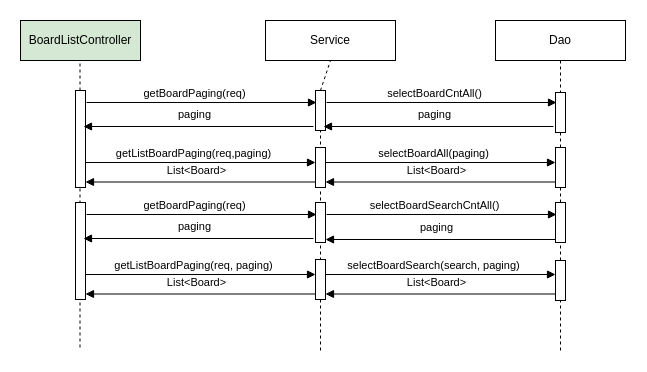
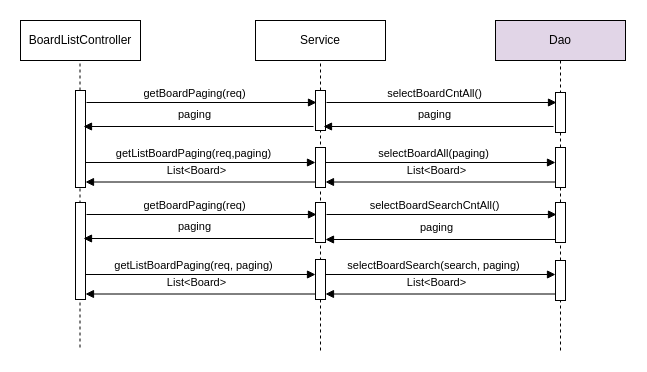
node "BoardListController": fillcolor #d5e8d4 -> #ffffff
node "Service": moved (331, 41) -> (321, 41)
node "Dao": fillcolor #ffffff -> #e1d5e7
